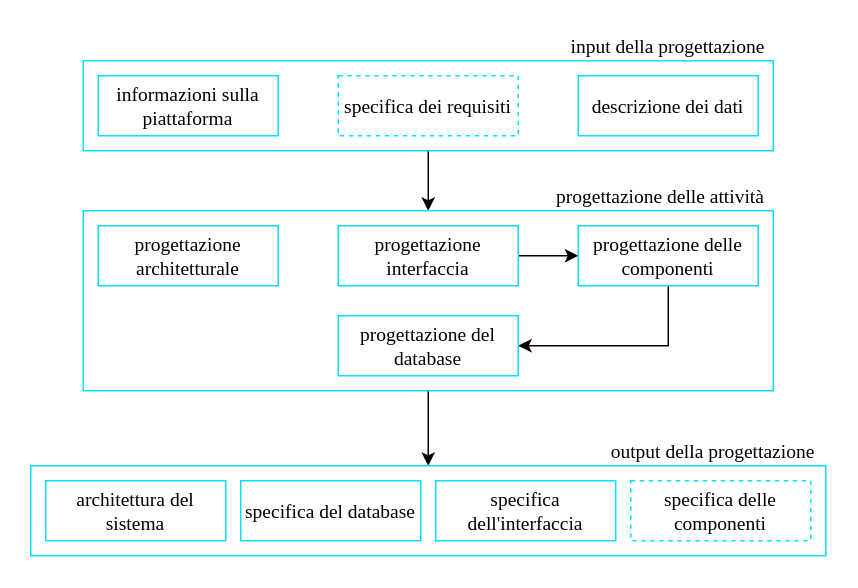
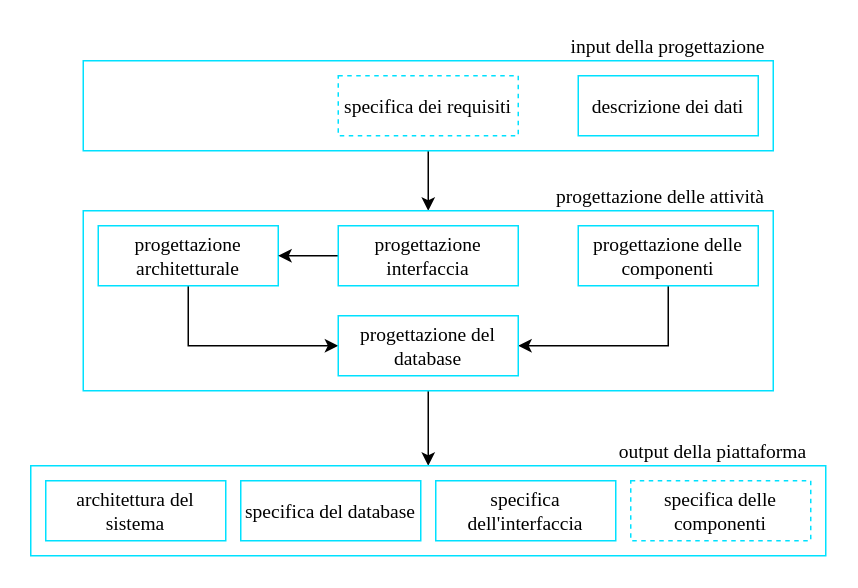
node "informazioni sulla piattaforma": removed
edge "progettazione interfaccia" -> "progettazione delle componenti": now "progettazione interfaccia" -> "progettazione architetturale"
edge "progettazione architetturale" -> "progettazione del database": added
node "output della progettazione": label "output della progettazione" -> "output della piattaforma"
